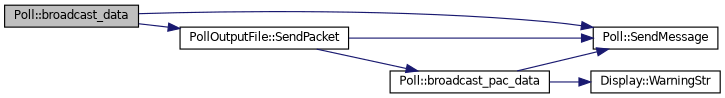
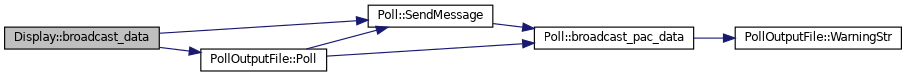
node "Poll::broadcast_data": label "Poll::broadcast_data" -> "Display::broadcast_data"
node "PollOutputFile::SendPacket": label "PollOutputFile::SendPacket" -> "PollOutputFile::Poll"
edge "Poll::broadcast_pac_data" -> "Poll::SendMessage": reversed
node "Display::WarningStr": label "Display::WarningStr" -> "PollOutputFile::WarningStr"
